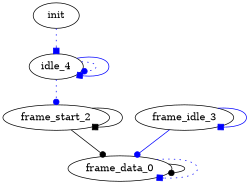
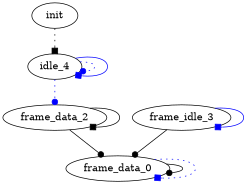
edge "init" -> "idle_4": color blue -> black
node "frame_start_2": label "frame_start_2" -> "frame_data_2"
edge "frame_idle_3" -> "frame_data_0": color blue -> black
